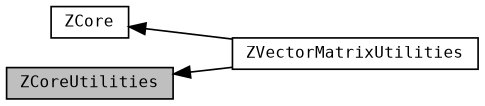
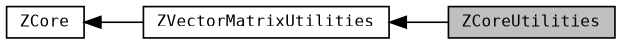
edge "ZVectorMatrixUtilities" -> "ZCoreUtilities": reversed
